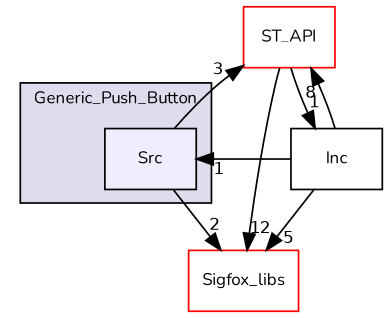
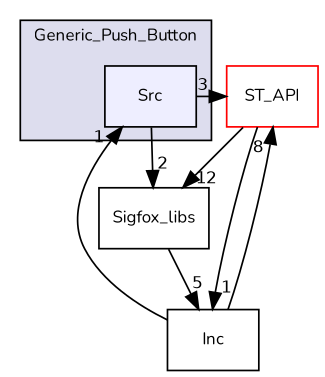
edge "Inc" -> "Sigfox_libs": reversed
node "Sigfox_libs": color red -> black
